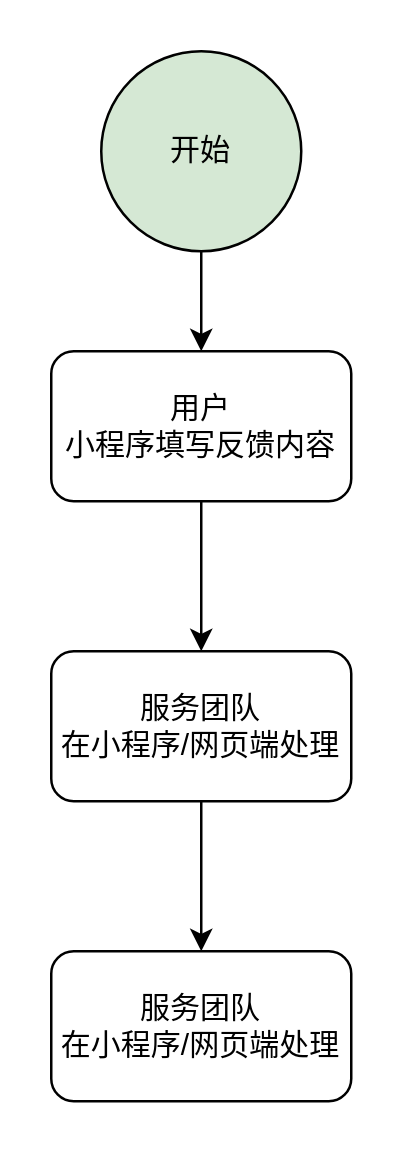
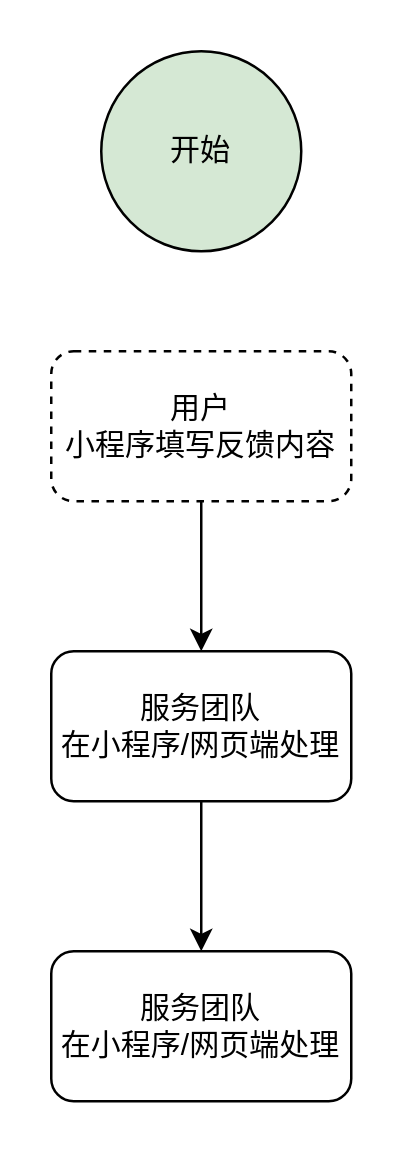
edge "开始" -> "用户 小程序填写反馈内容": removed
node "用户 小程序填写反馈内容": style solid -> dashed
